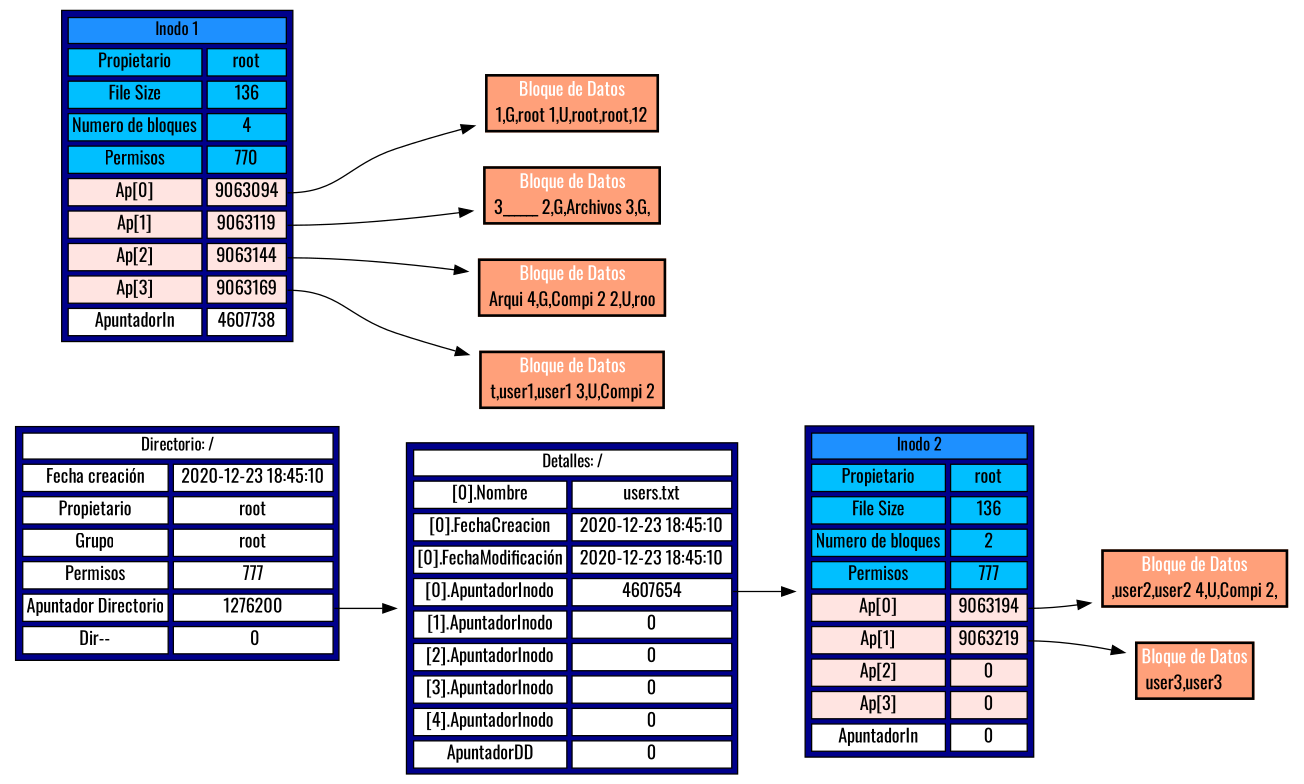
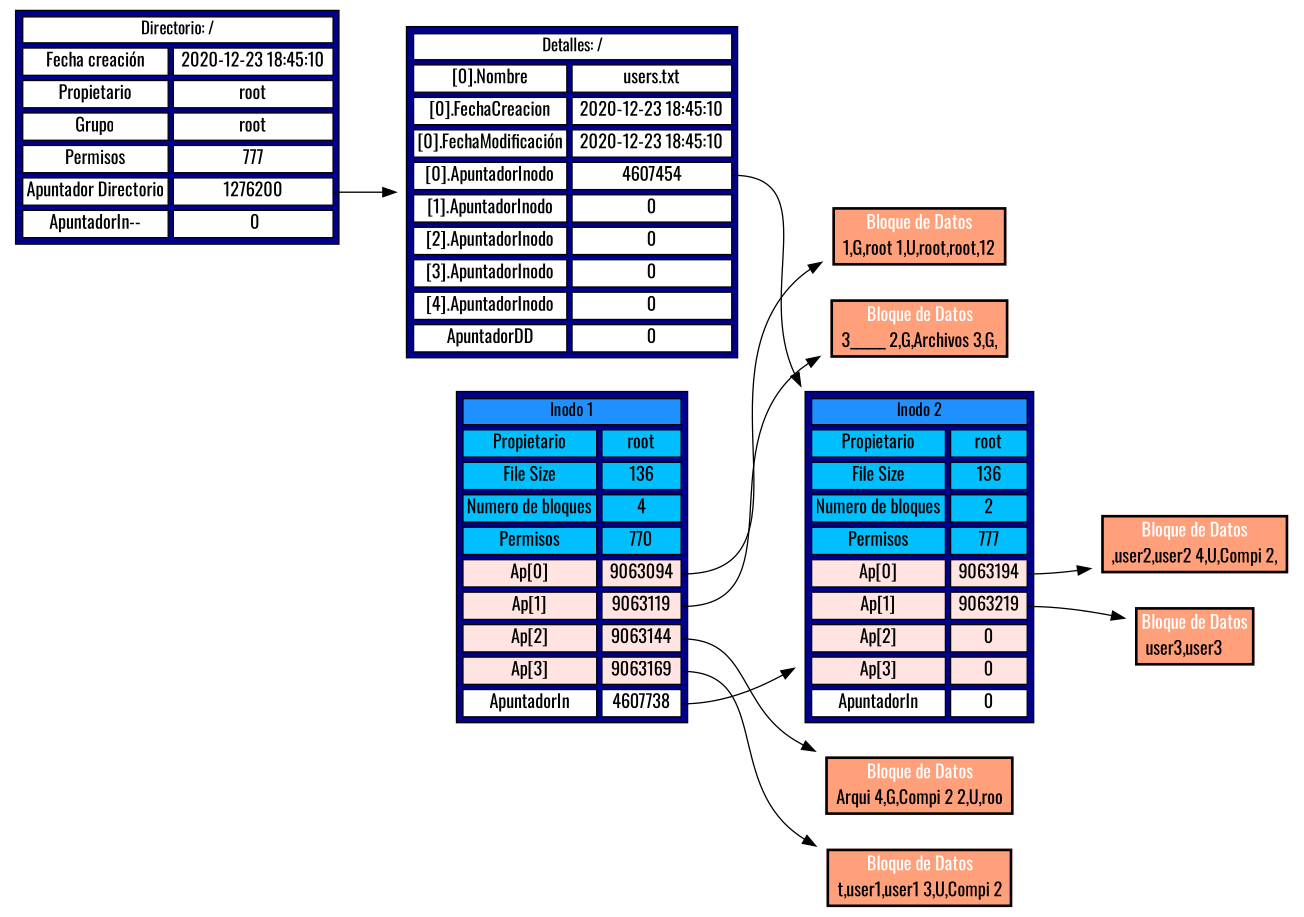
node "Detalles: /": text "4607654" -> "4607454"
node "Directorio: /": text "Dir--" -> "ApuntadorIn--"
edge "Inodo 1" -> "Inodo 2": added
